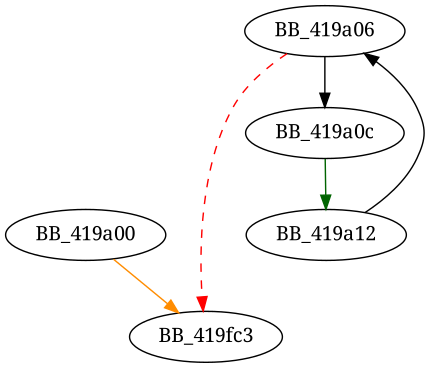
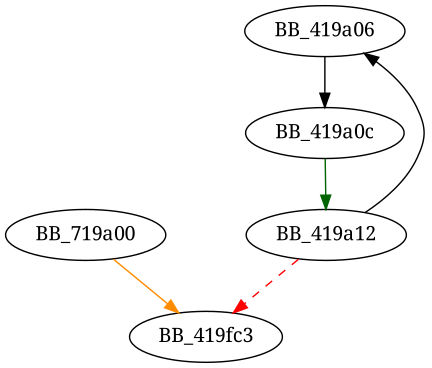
edge "BB_419a06" -> "BB_419fc3": now "BB_419a12" -> "BB_419fc3"
node "BB_419a00": label "BB_419a00" -> "BB_719a00"
